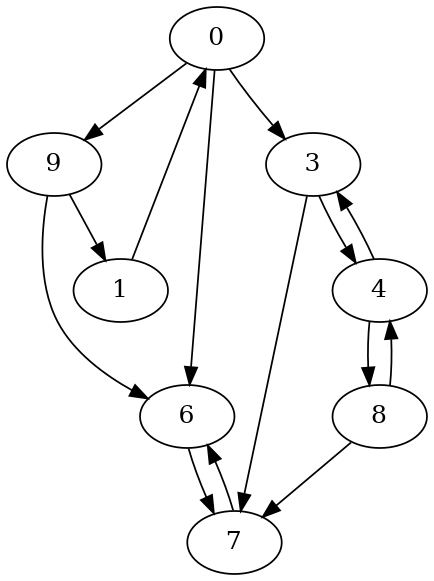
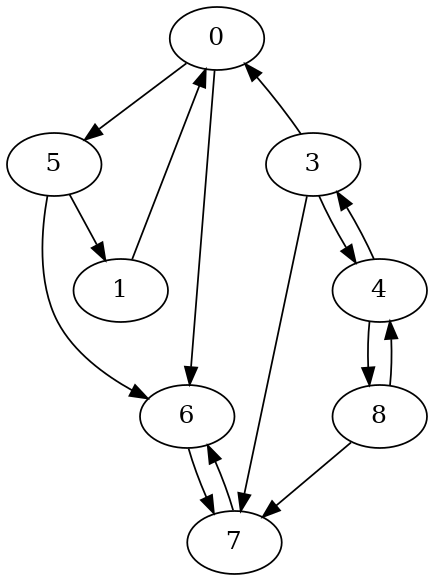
edge "0" -> "3": reversed
node "9": label "9" -> "5"
